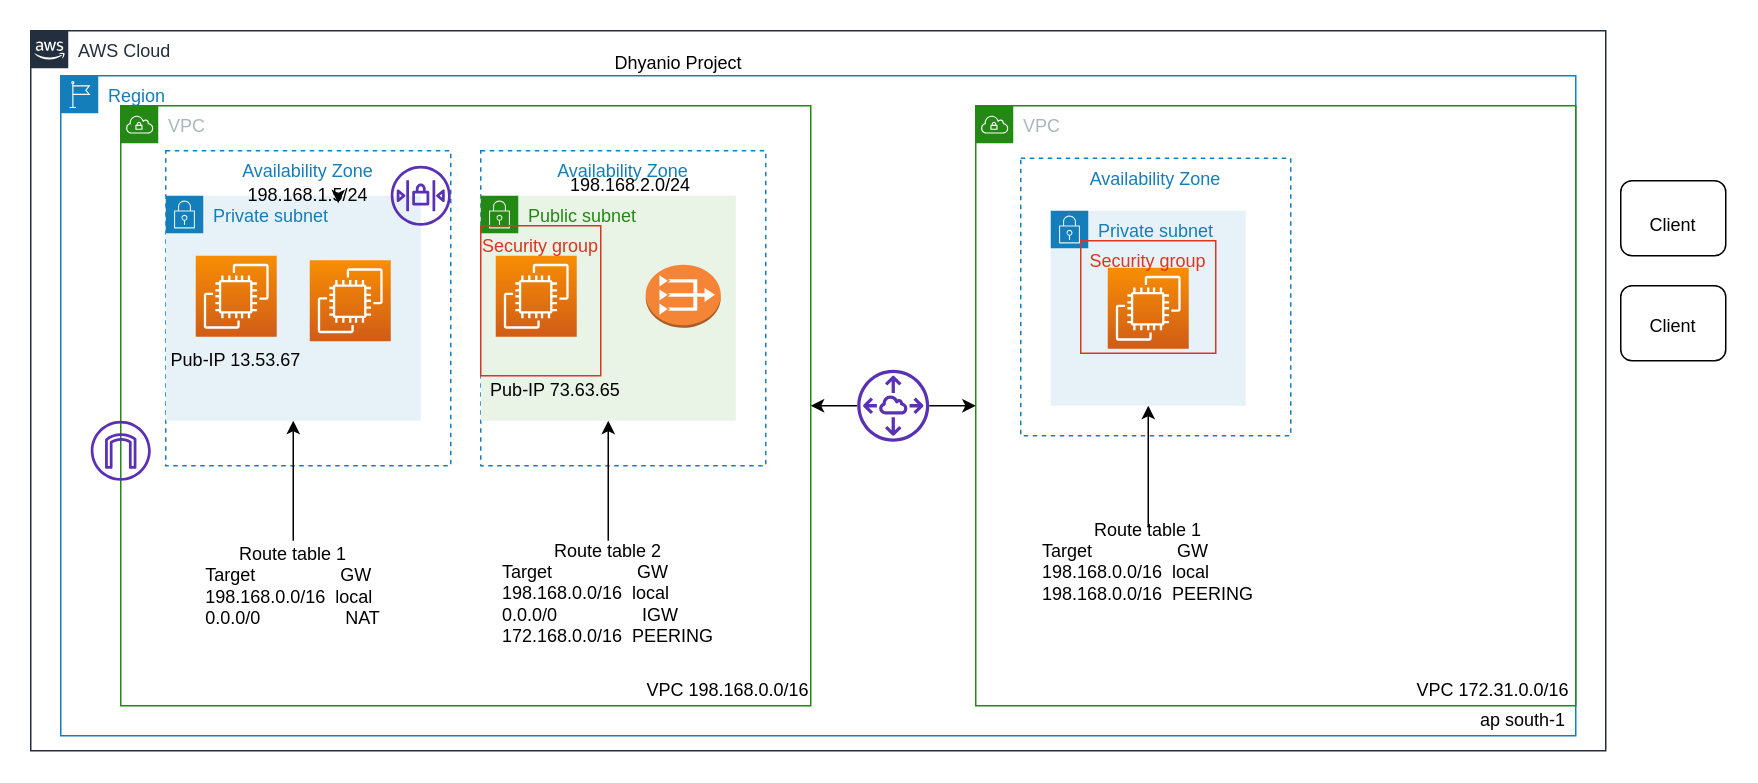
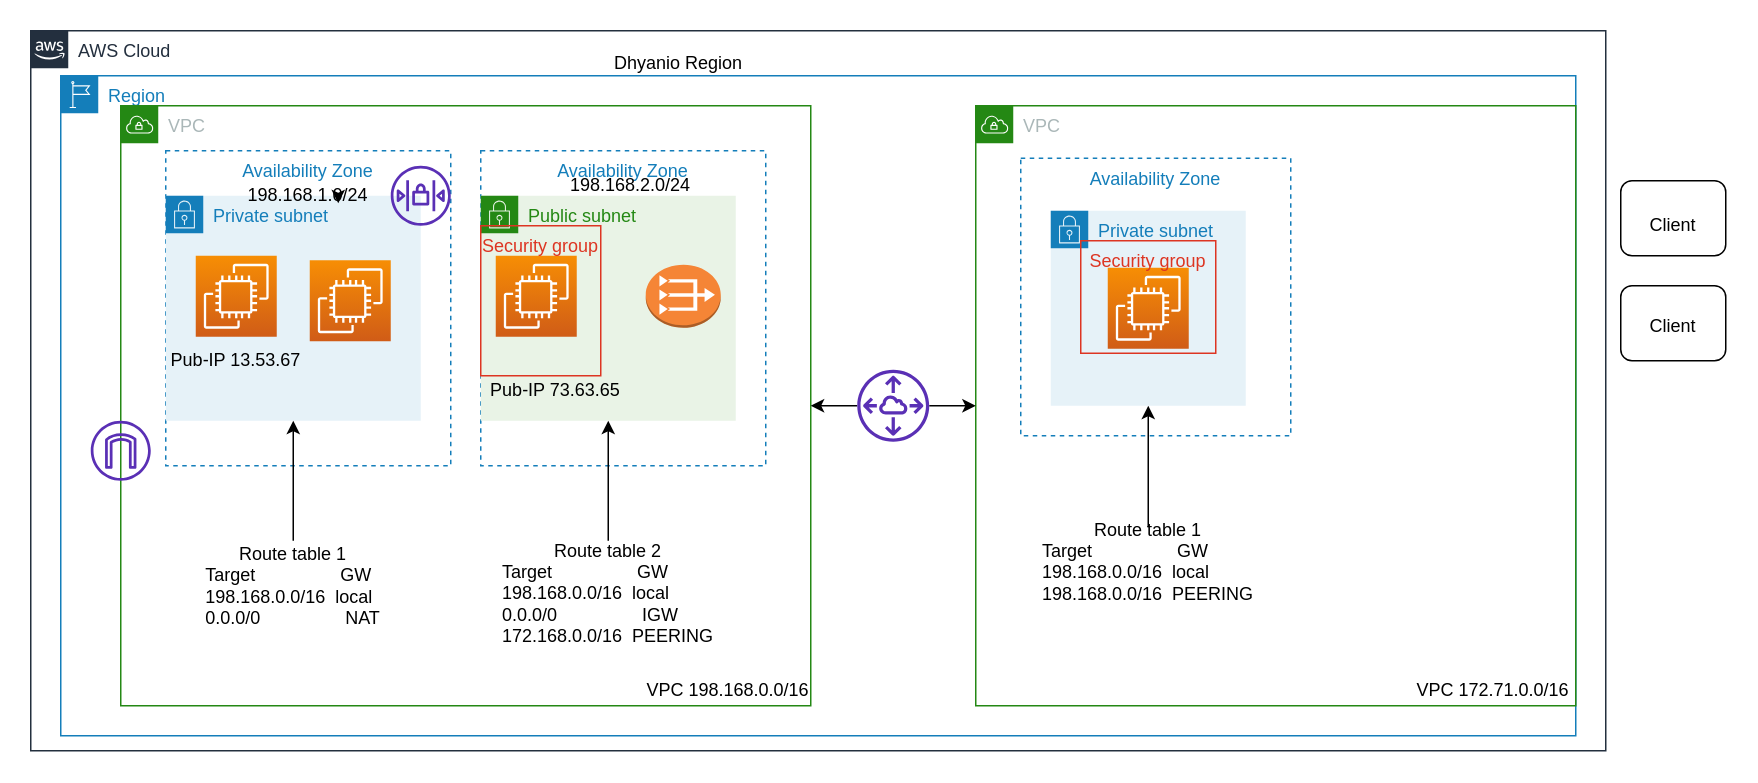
node "Dhyanio Project": label "Dhyanio Project" -> "Dhyanio Region"
node "198.168.1.5/24": label "198.168.1.5/24" -> "198.168.1.0/24"
node "VPC 172.31.0.0/16": label "VPC 172.31.0.0/16" -> "VPC 172.71.0.0/16"
node "ap south-1": removed
